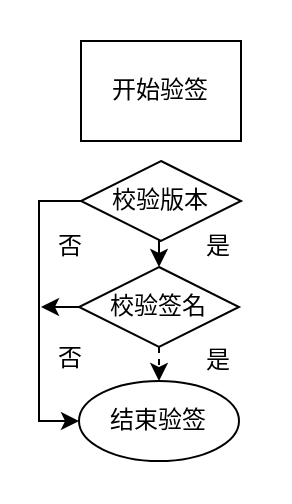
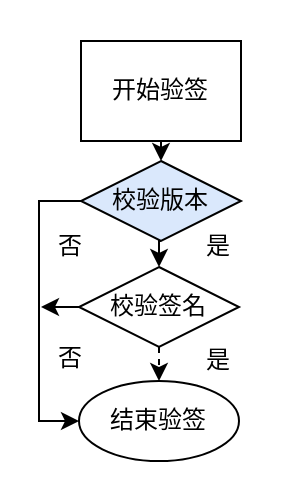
edge "开始验签" -> "校验版本": added
node "校验版本": fillcolor #ffffff -> #dae8fc
